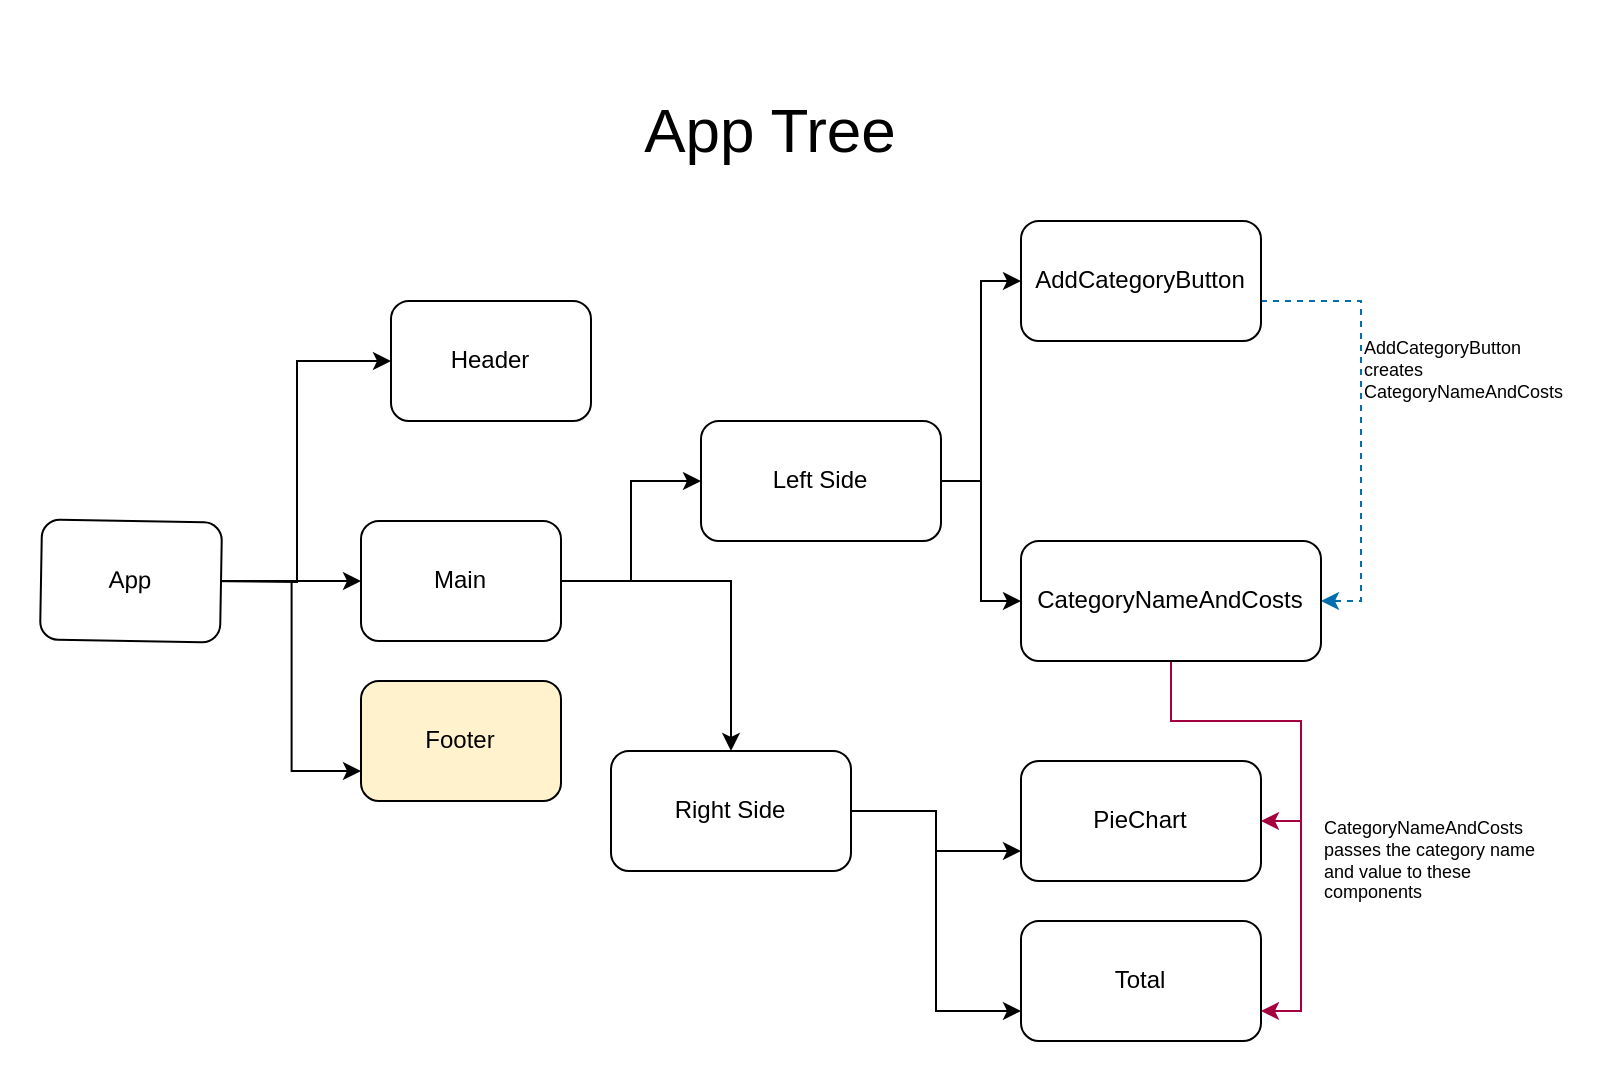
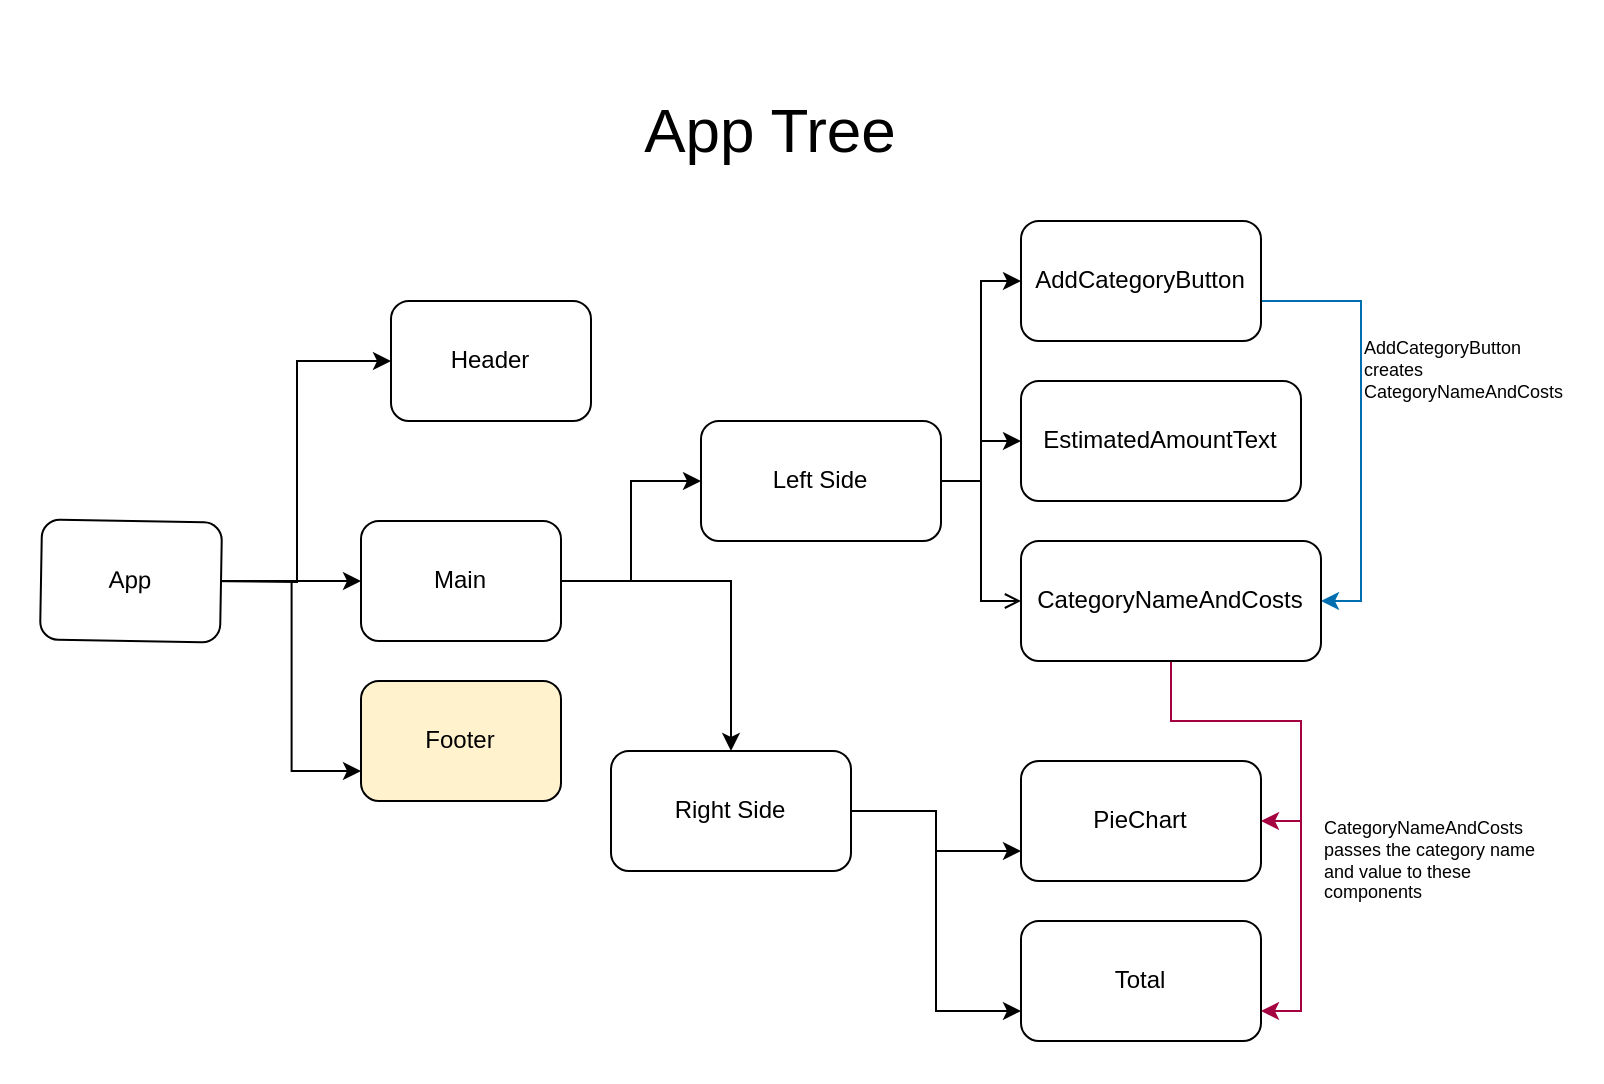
edge "AddCategoryButton" -> "CategoryNameAndCosts": style dashed -> solid
edge "Left Side" -> "EstimatedAmountText": added
node "EstimatedAmountText": added
edge "Left Side" -> "CategoryNameAndCosts": arrowhead classic -> open
